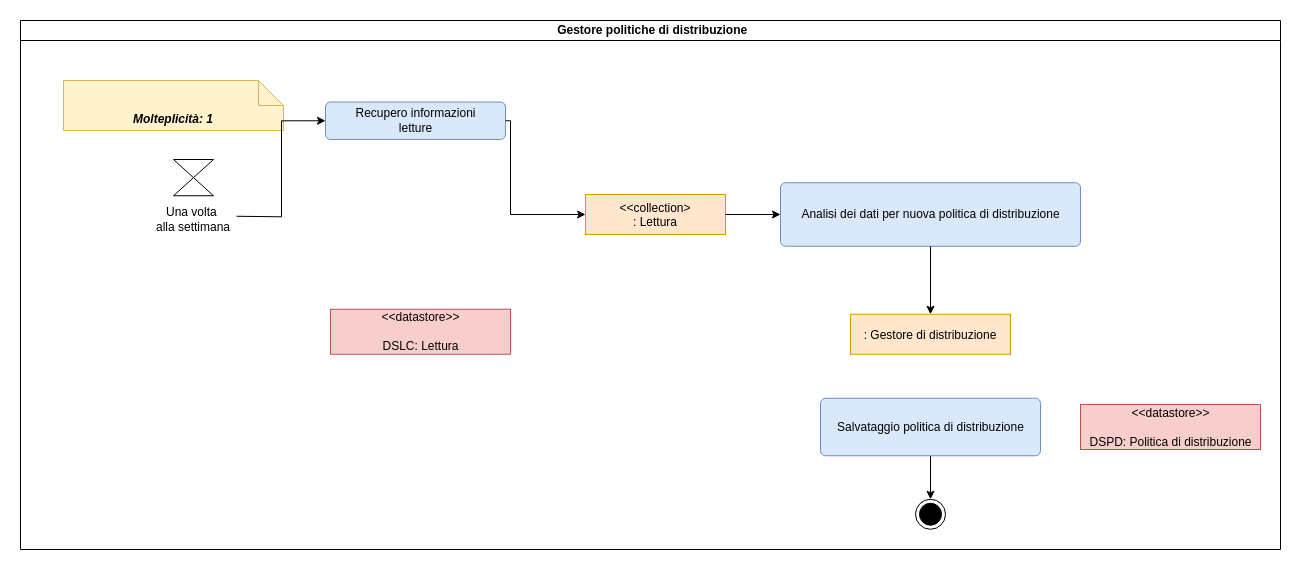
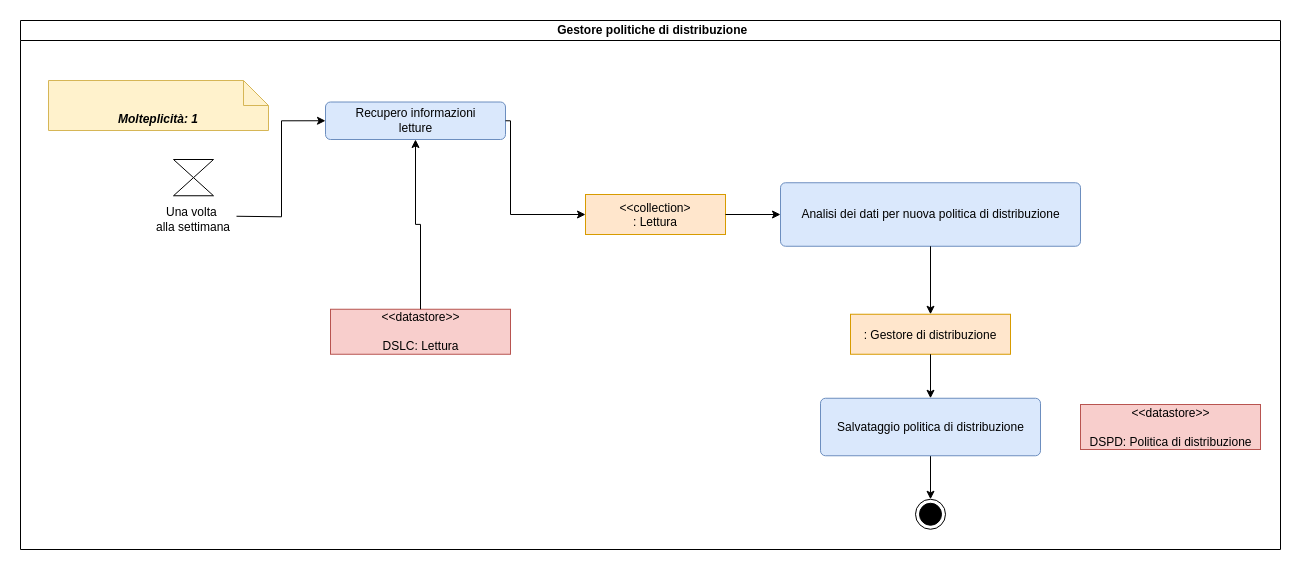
node "Molteplicità: 1": moved (174, 106) -> (159, 106)
edge "<<datastore>> DSLC: Lettura" -> "Recupero informazioni letture": added
edge ": Gestore di distribuzione" -> "Salvataggio politica di distribuzione": added
